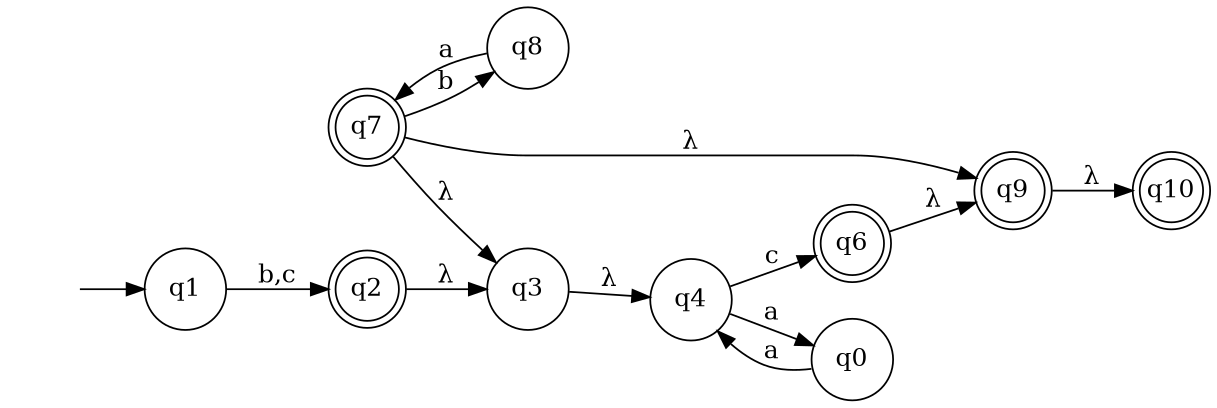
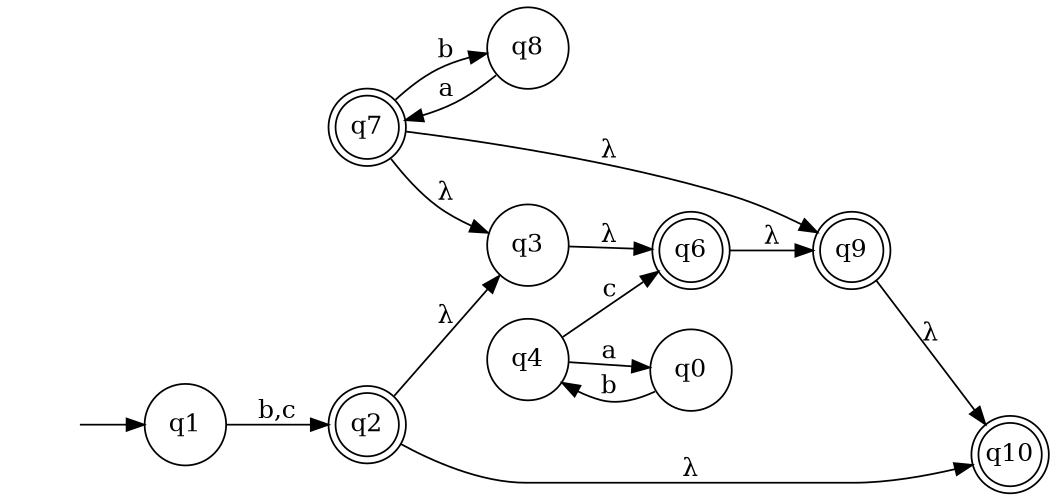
edge "q3" -> "q4": now "q3" -> "q6"
edge "q0" -> "q4": label "a" -> "b"
edge "q2" -> "q10": added, label "λ"
